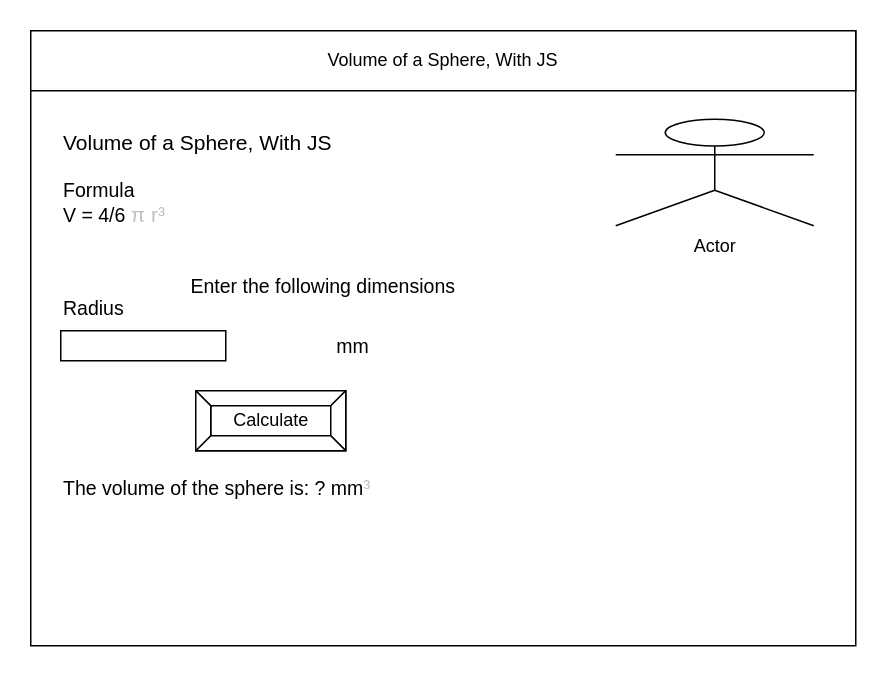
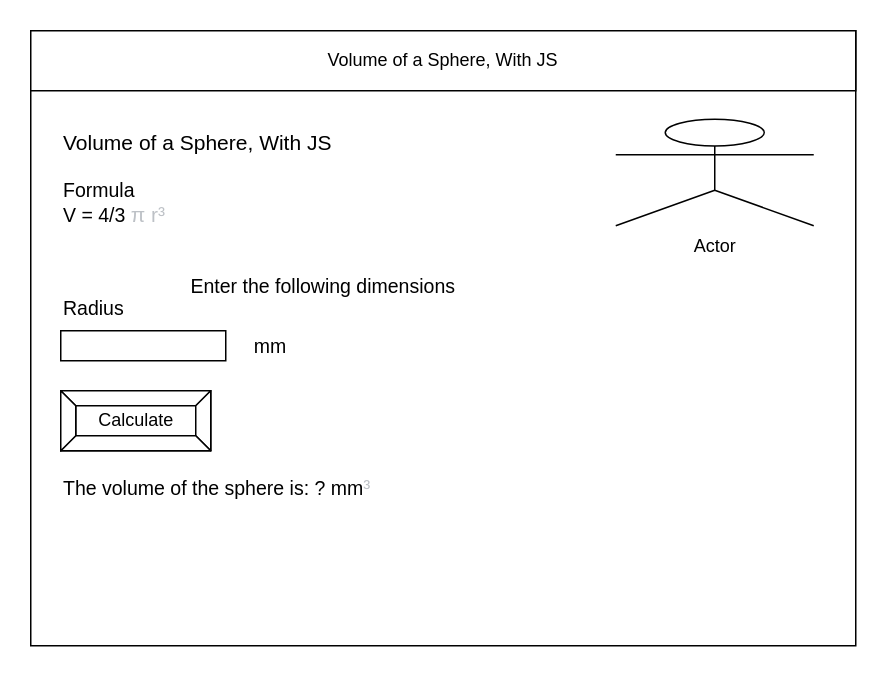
node "Formula V = 4/6 π r³": label "Formula V = 4/6 π r³" -> "Formula V = 4/3 π r³"
node "mm": moved (353, 346) -> (271, 346)
node "Calculate": moved (271, 421) -> (136, 421)
